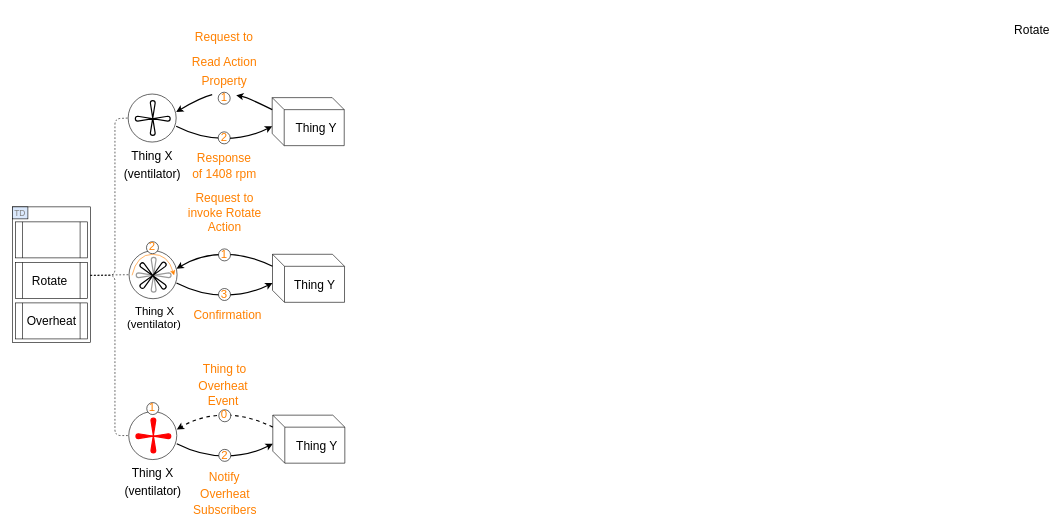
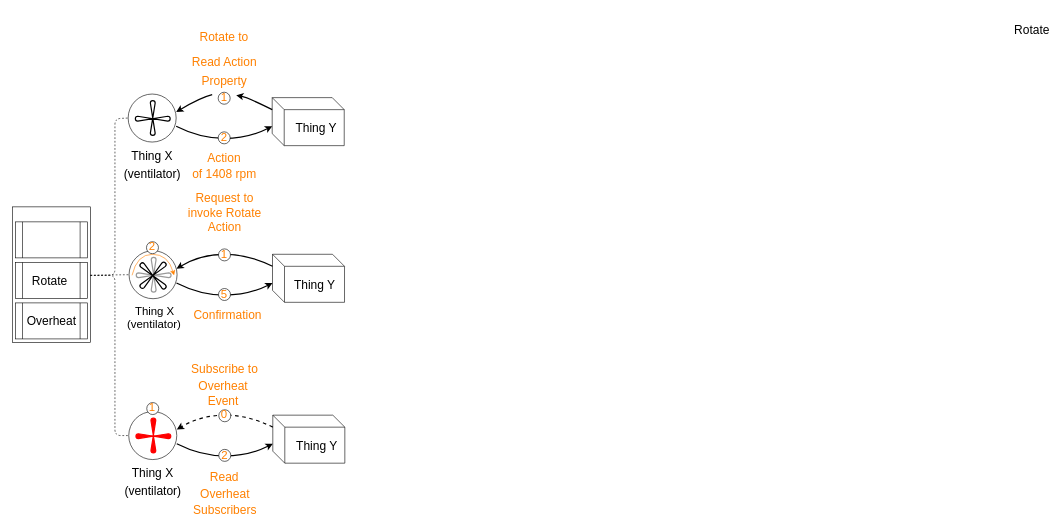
node "Request to": label "Request to" -> "Rotate to"
node "Response": label "Response" -> "Action"
node "TD": removed
node "3": label "3" -> "5"
node "Thing to": label "Thing to" -> "Subscribe to"
node "Notify": label "Notify" -> "Read"
